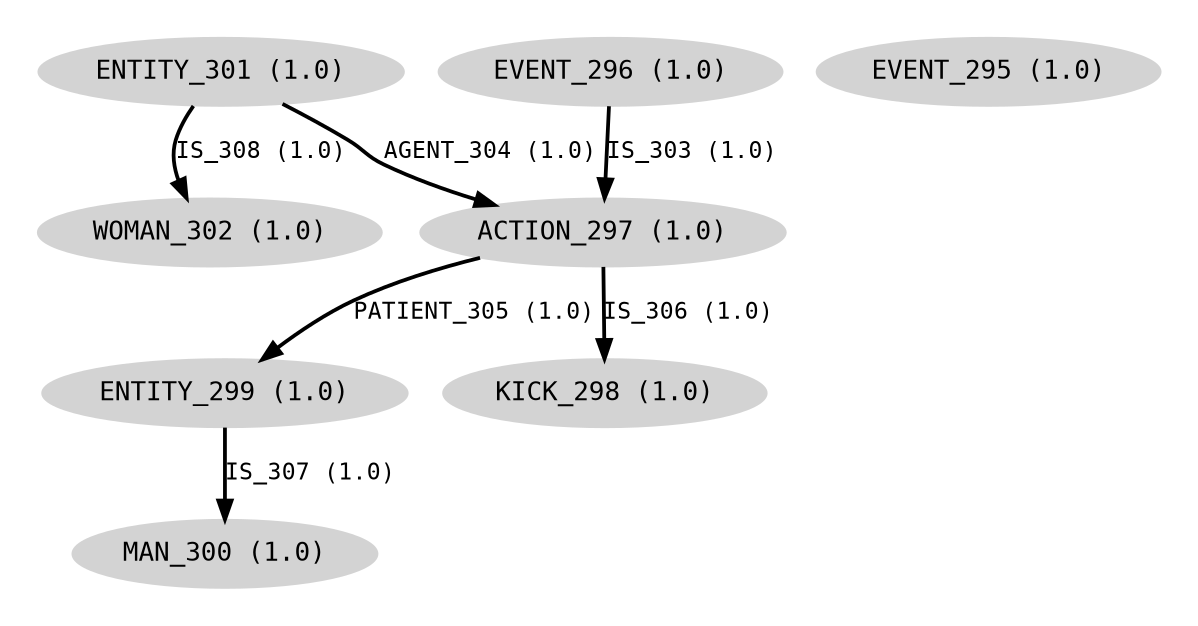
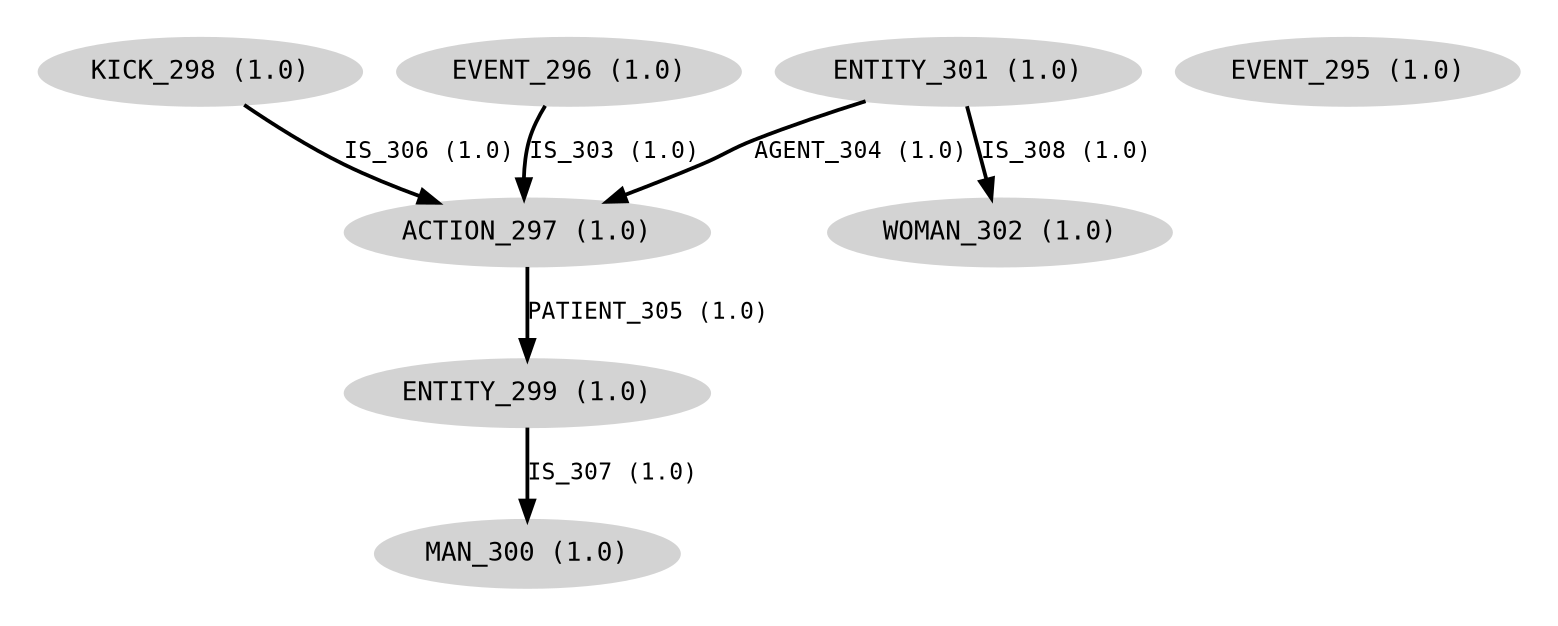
edge "ACTION_297 (1.0)" -> "KICK_298 (1.0)": reversed
